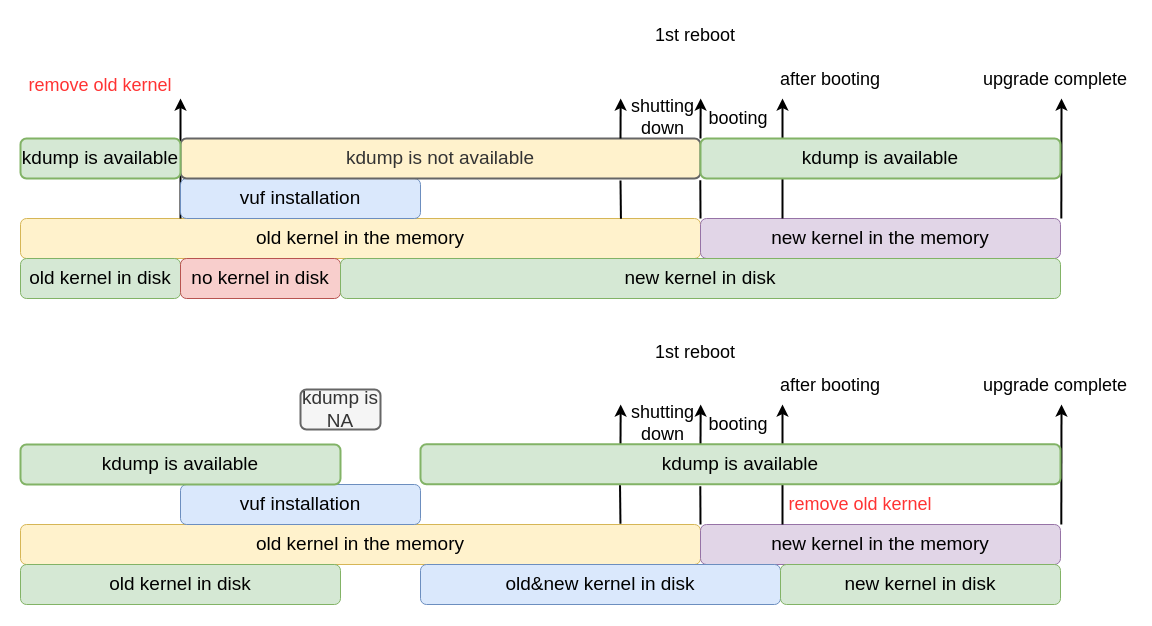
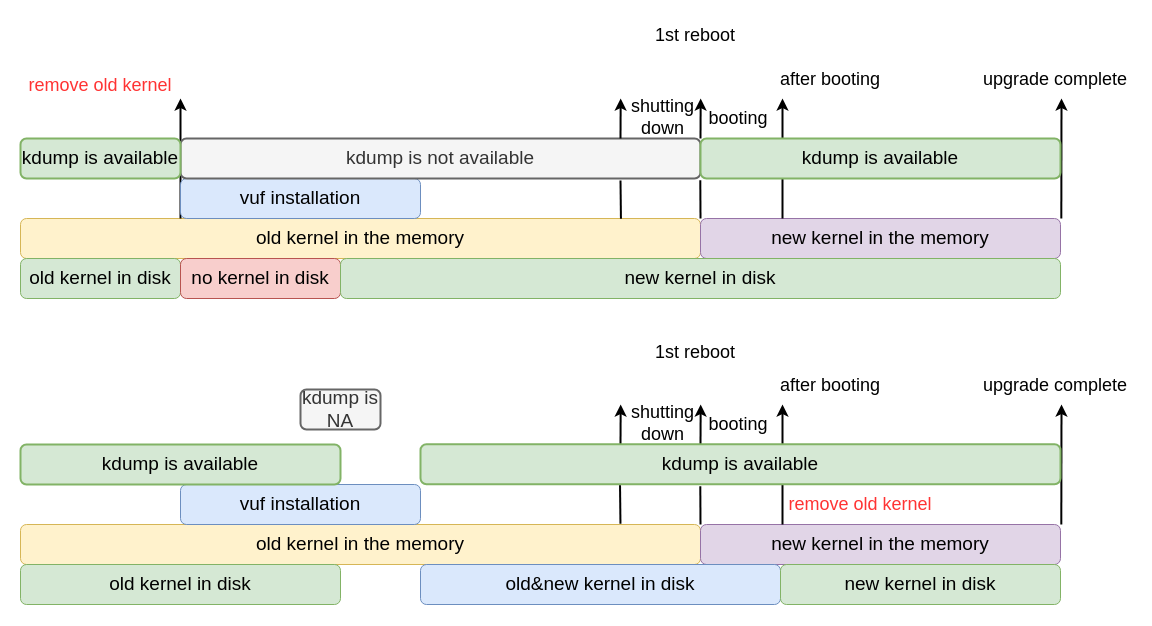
node "kdump is not available": fillcolor #fff2cc -> #f5f5f5
